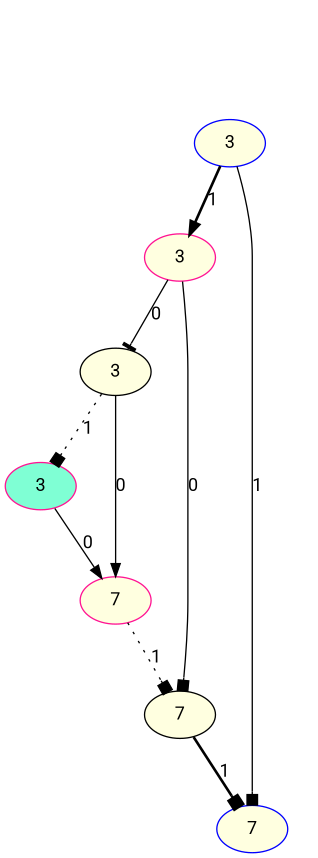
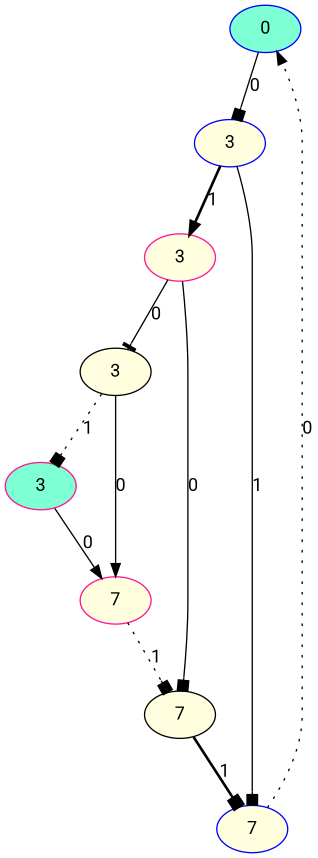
node "0": added
